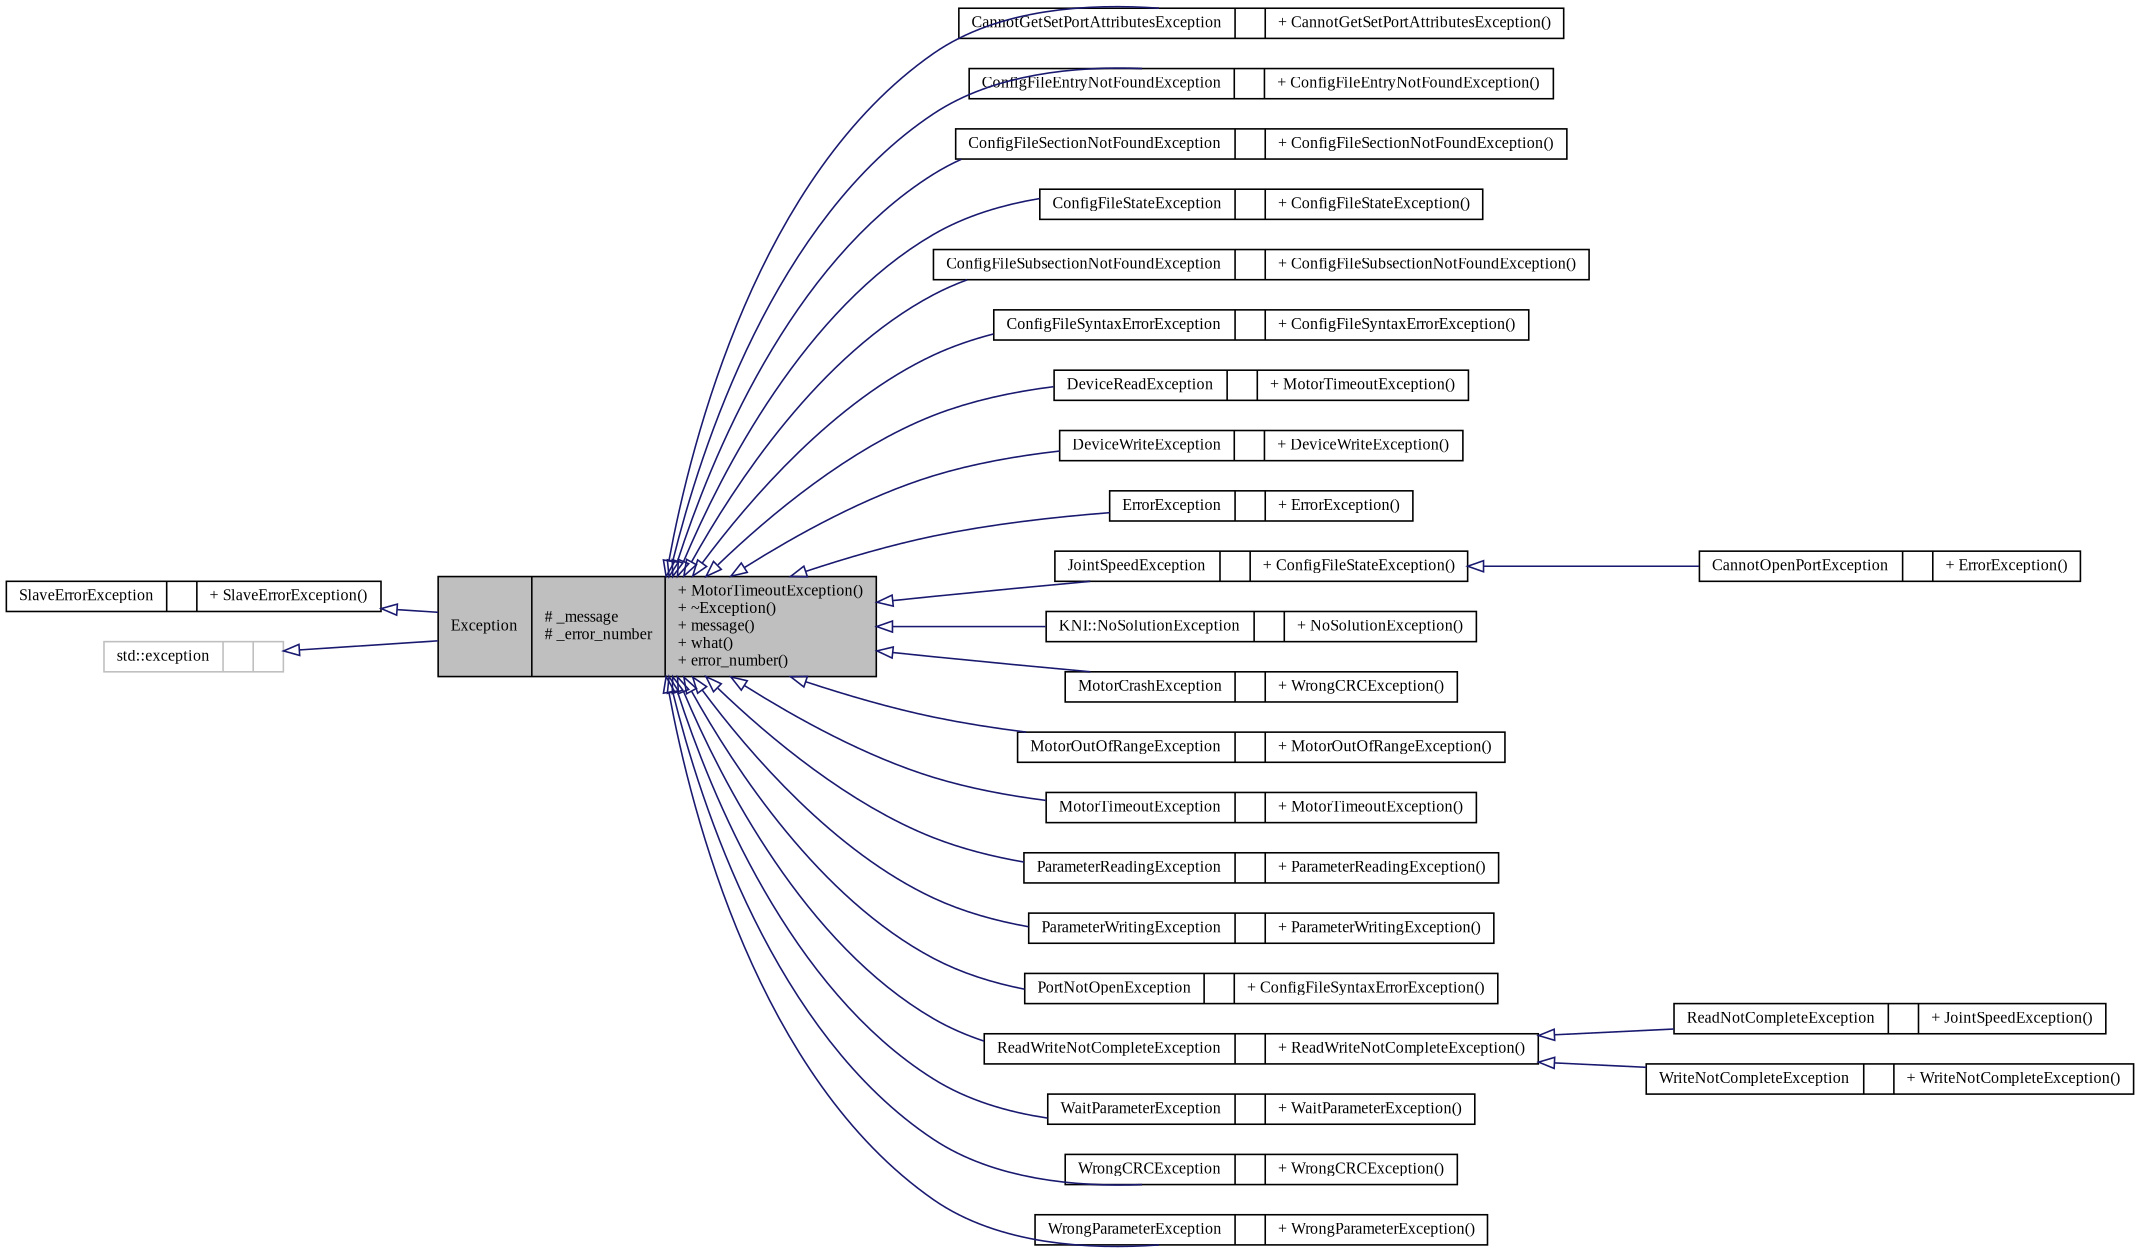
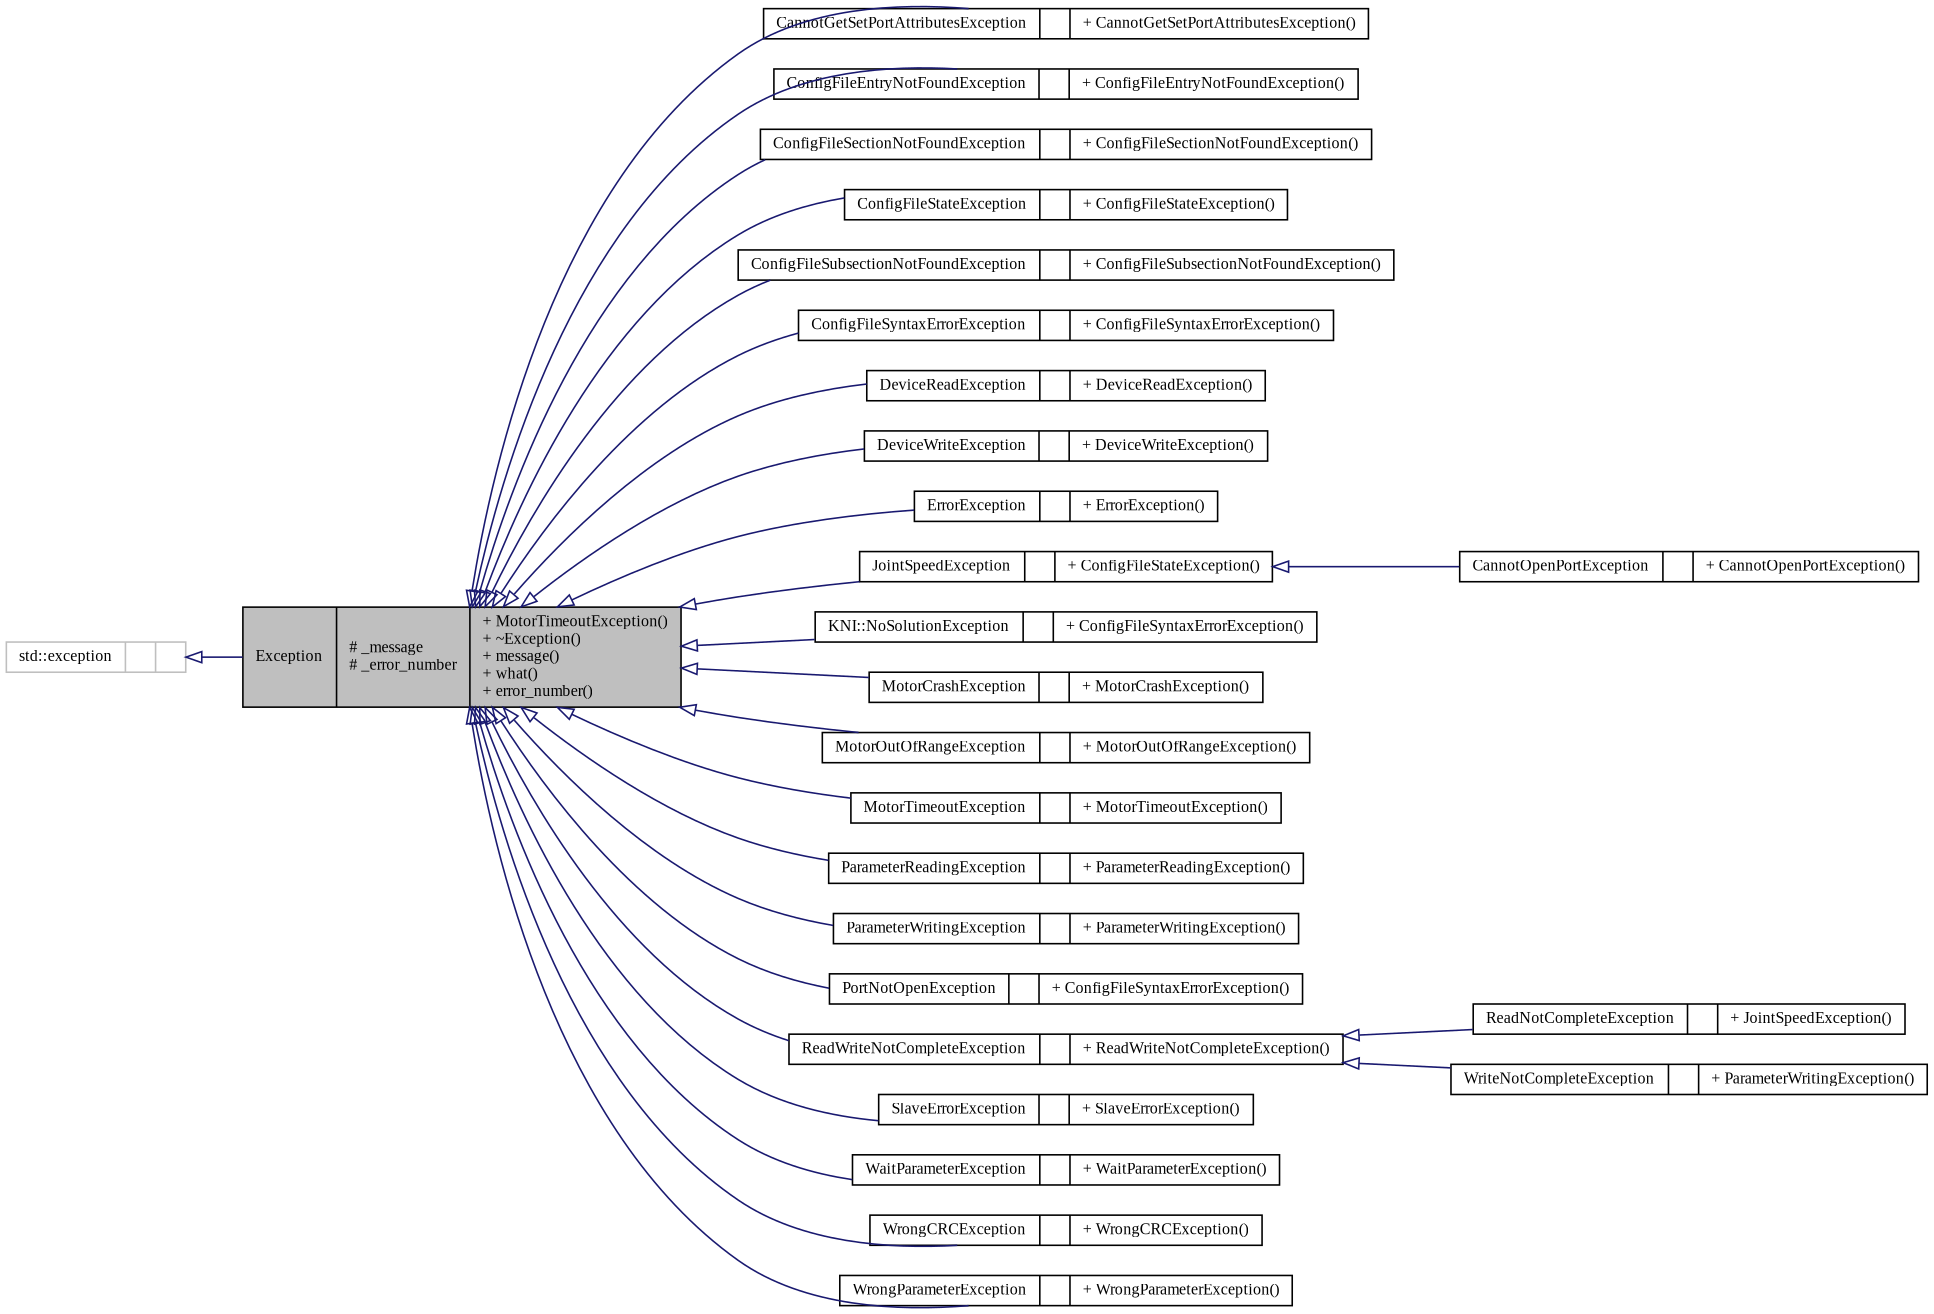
node "DeviceReadException": text "+ MotorTimeoutException()" -> "+ DeviceReadException()"
node "CannotOpenPortException": text "+ ErrorException()" -> "+ CannotOpenPortException()"
edge "Exception" -> "SlaveErrorException": reversed
node "KNI::NoSolutionException": text "+ NoSolutionException()" -> "+ ConfigFileSyntaxErrorException()"
node "MotorCrashException": text "+ WrongCRCException()" -> "+ MotorCrashException()"
node "WriteNotCompleteException": text "+ WriteNotCompleteException()" -> "+ ParameterWritingException()"
